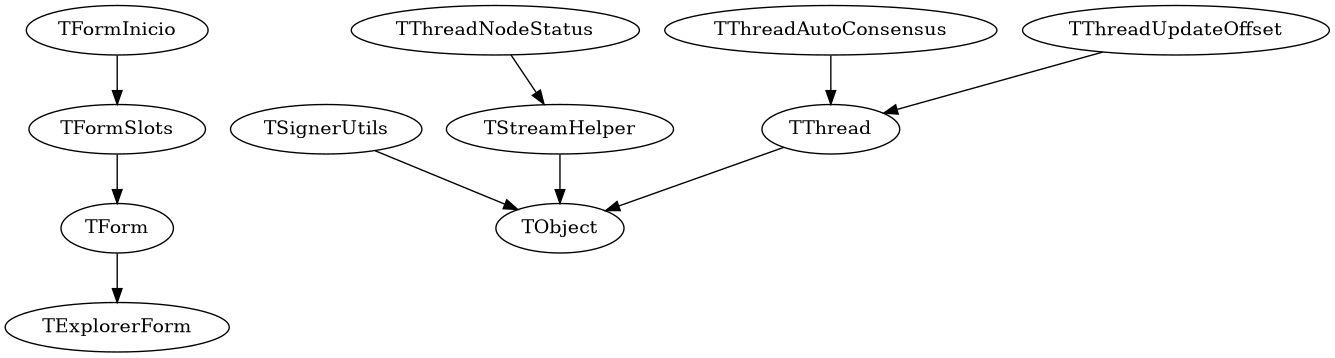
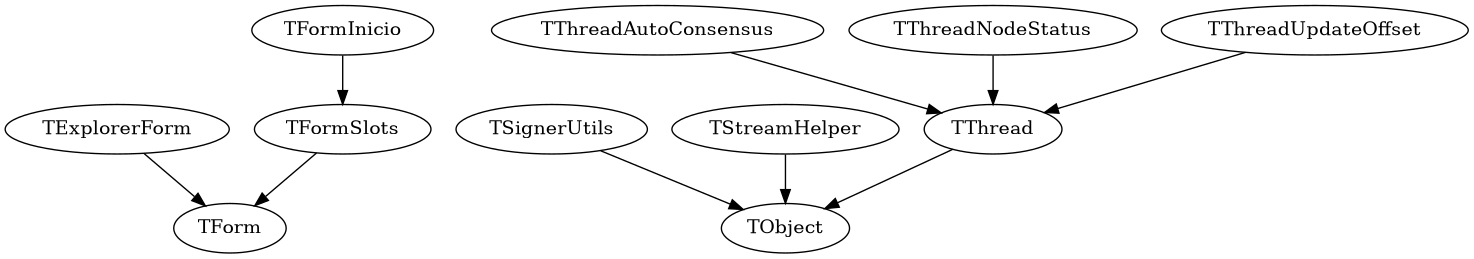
edge "TThreadNodeStatus" -> "TStreamHelper": now "TThreadNodeStatus" -> "TThread"
edge "TForm" -> "TExplorerForm": reversed
